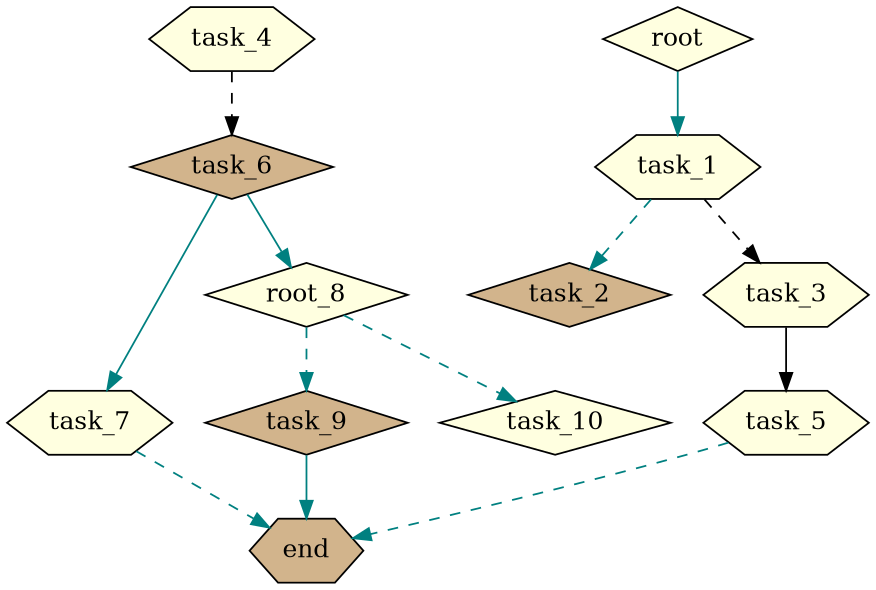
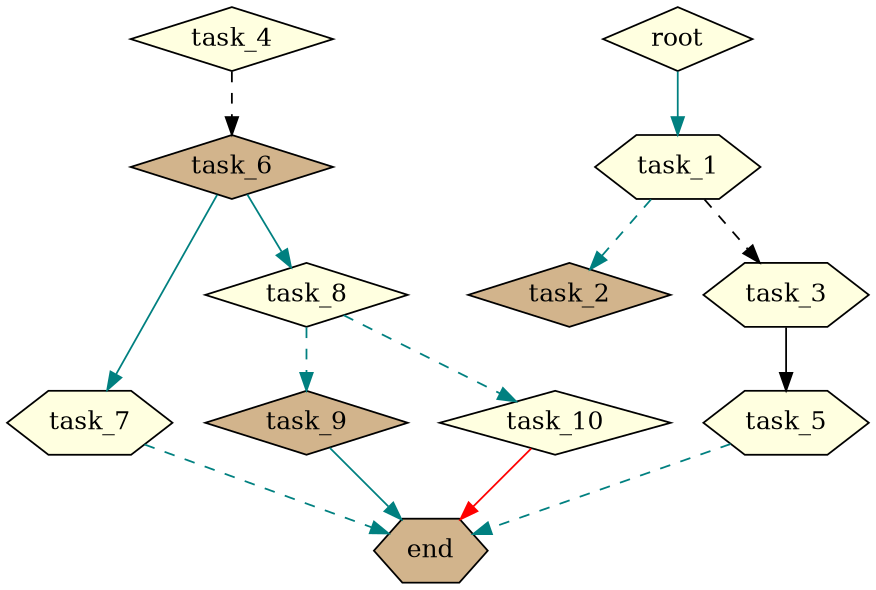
node "task_4": shape hexagon -> diamond
node "root_8": label "root_8" -> "task_8"
edge "task_10" -> "end": added
